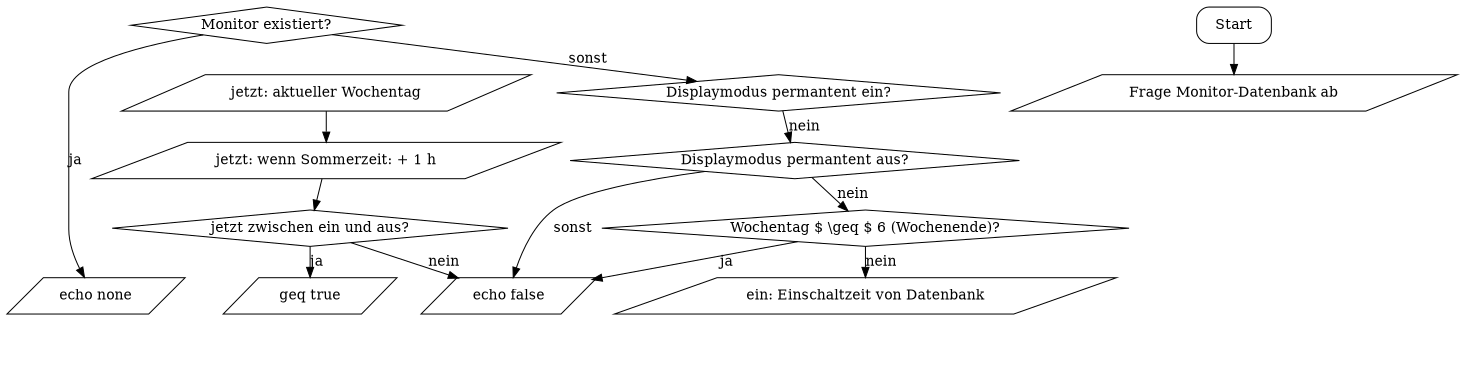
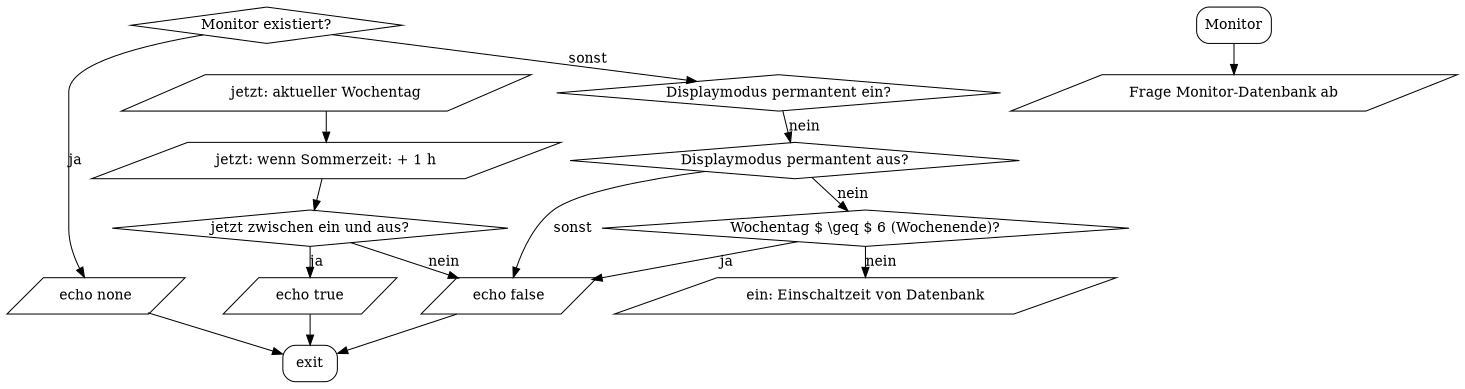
node "Start": label "Start" -> "Monitor"
node "geq true": label "geq true" -> "echo true"
node "exit": added
